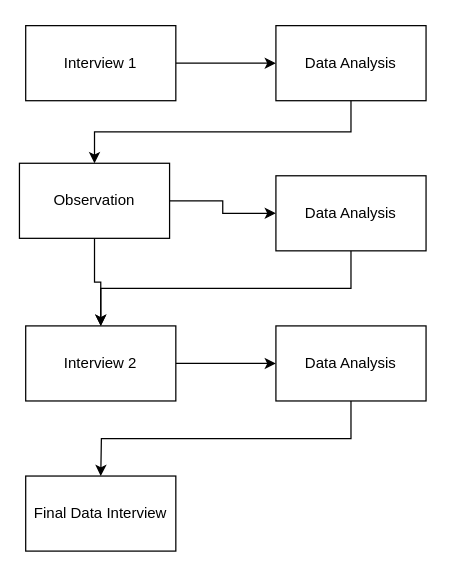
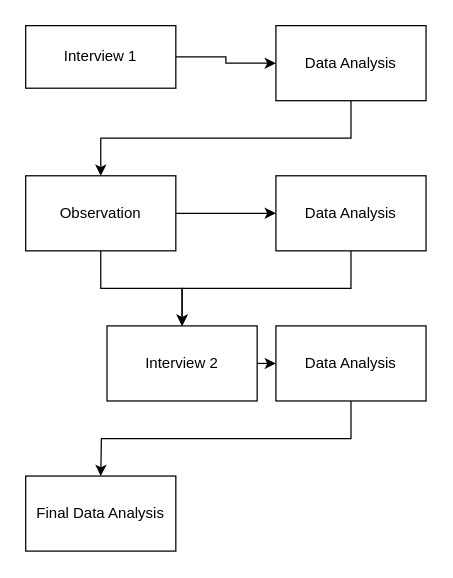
node "Interview 1": size 150x75 -> 150x63
node "Observation": moved (94, 201) -> (101, 213)
node "Interview 2": moved (101, 363) -> (182, 363)
node "Final Data Interview": label "Final Data Interview" -> "Final Data Analysis"
